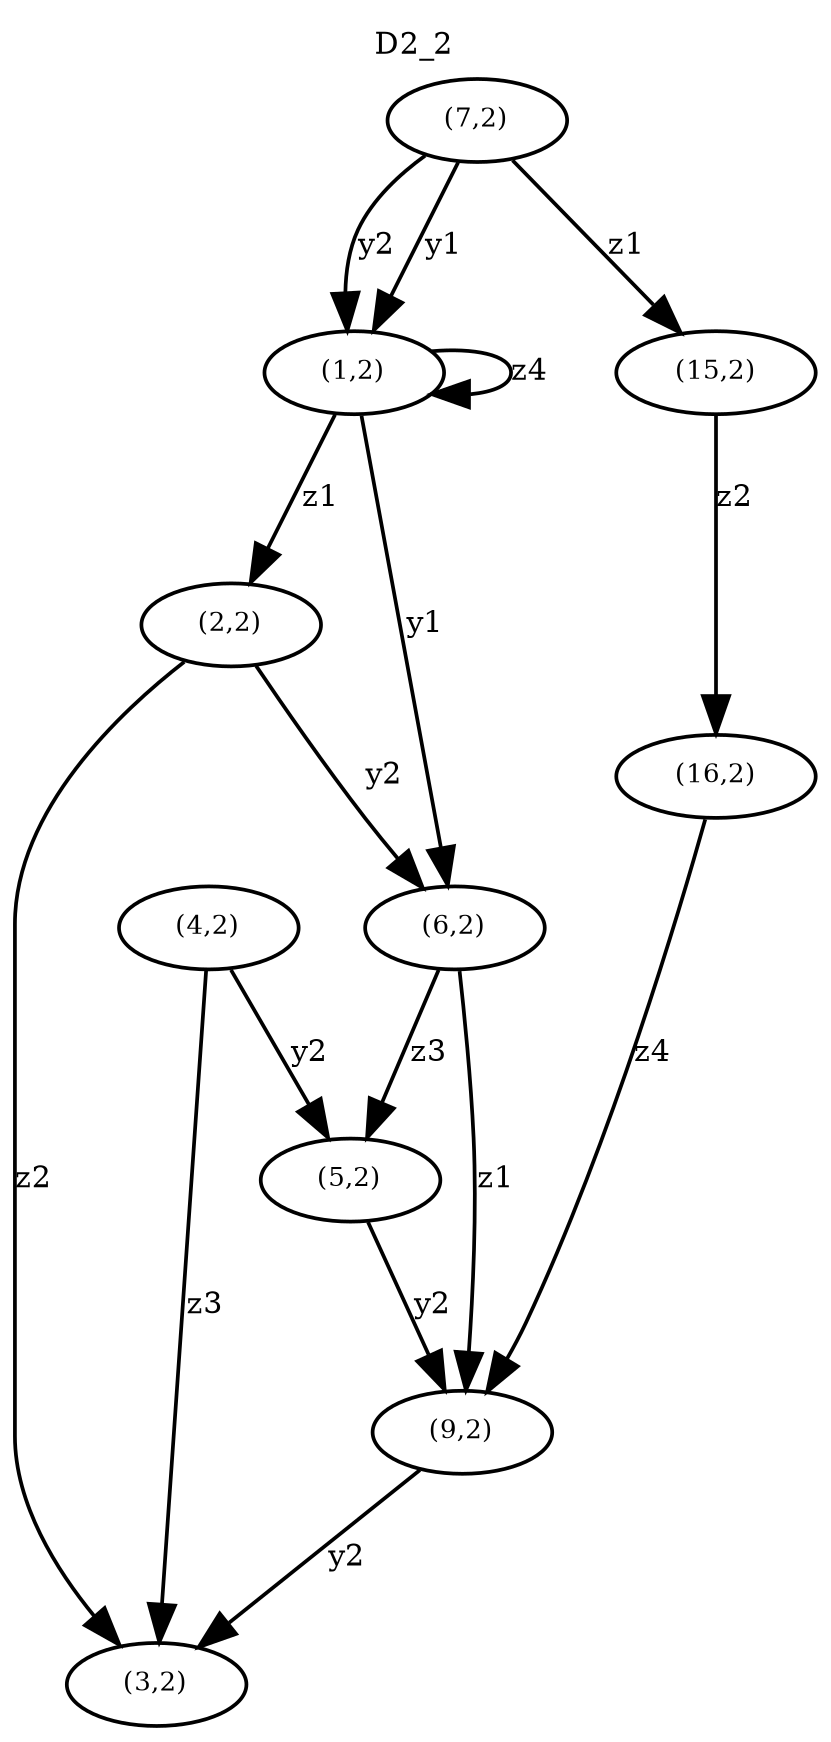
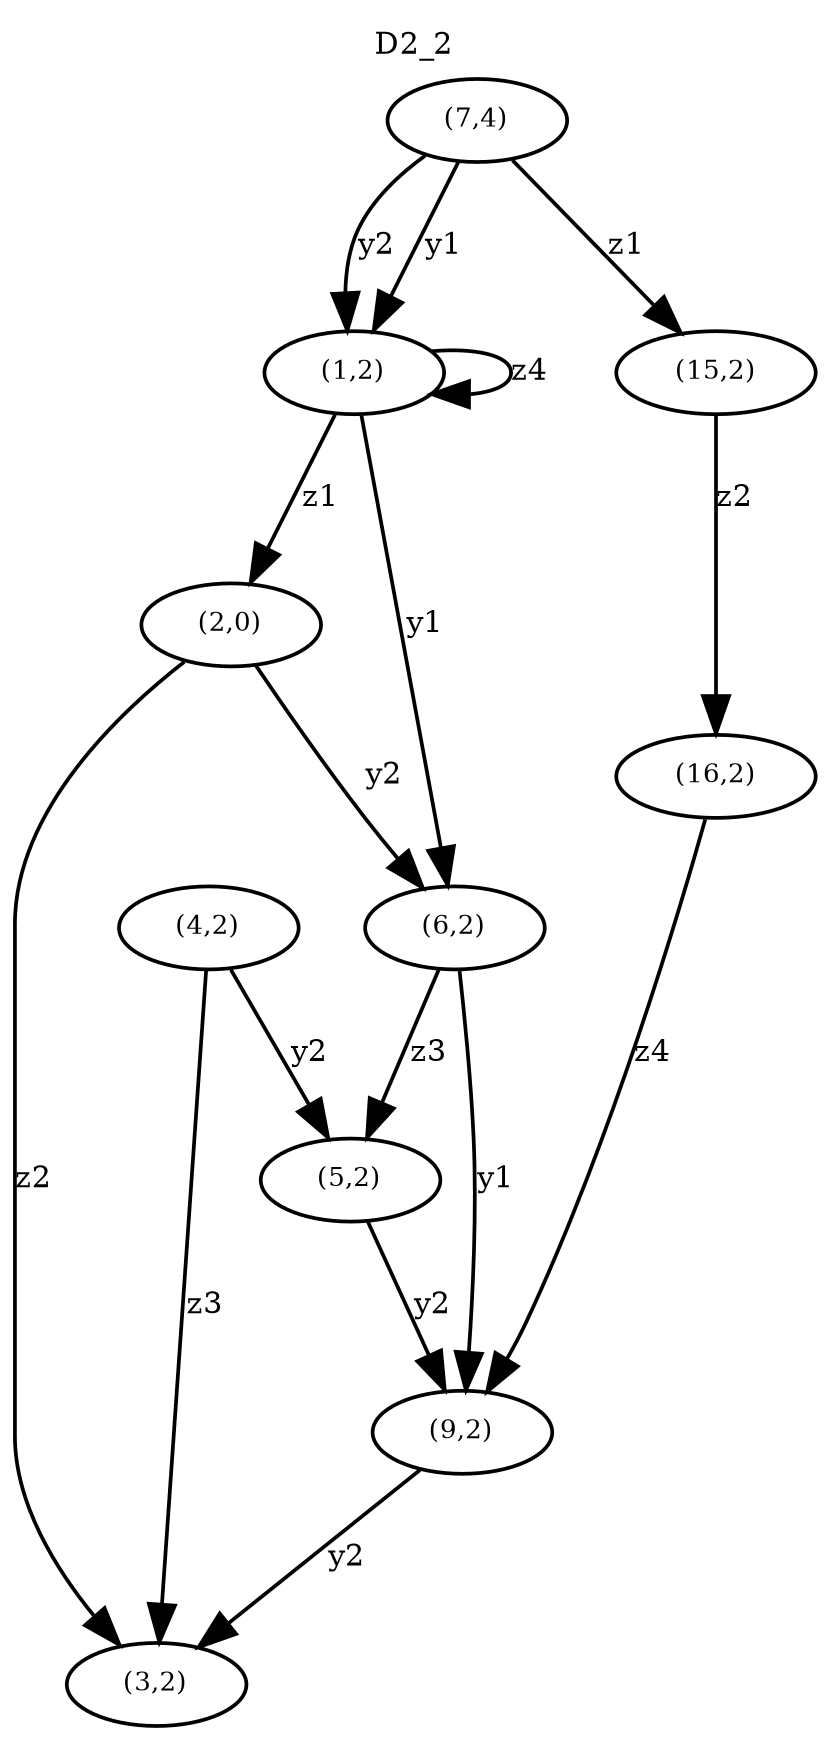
node "(7,2)": label "(7,2)" -> "(7,4)"
node "(2,2)": label "(2,2)" -> "(2,0)"
edge "(6,2)" -> "(9,2)": label "z1" -> "y1"
